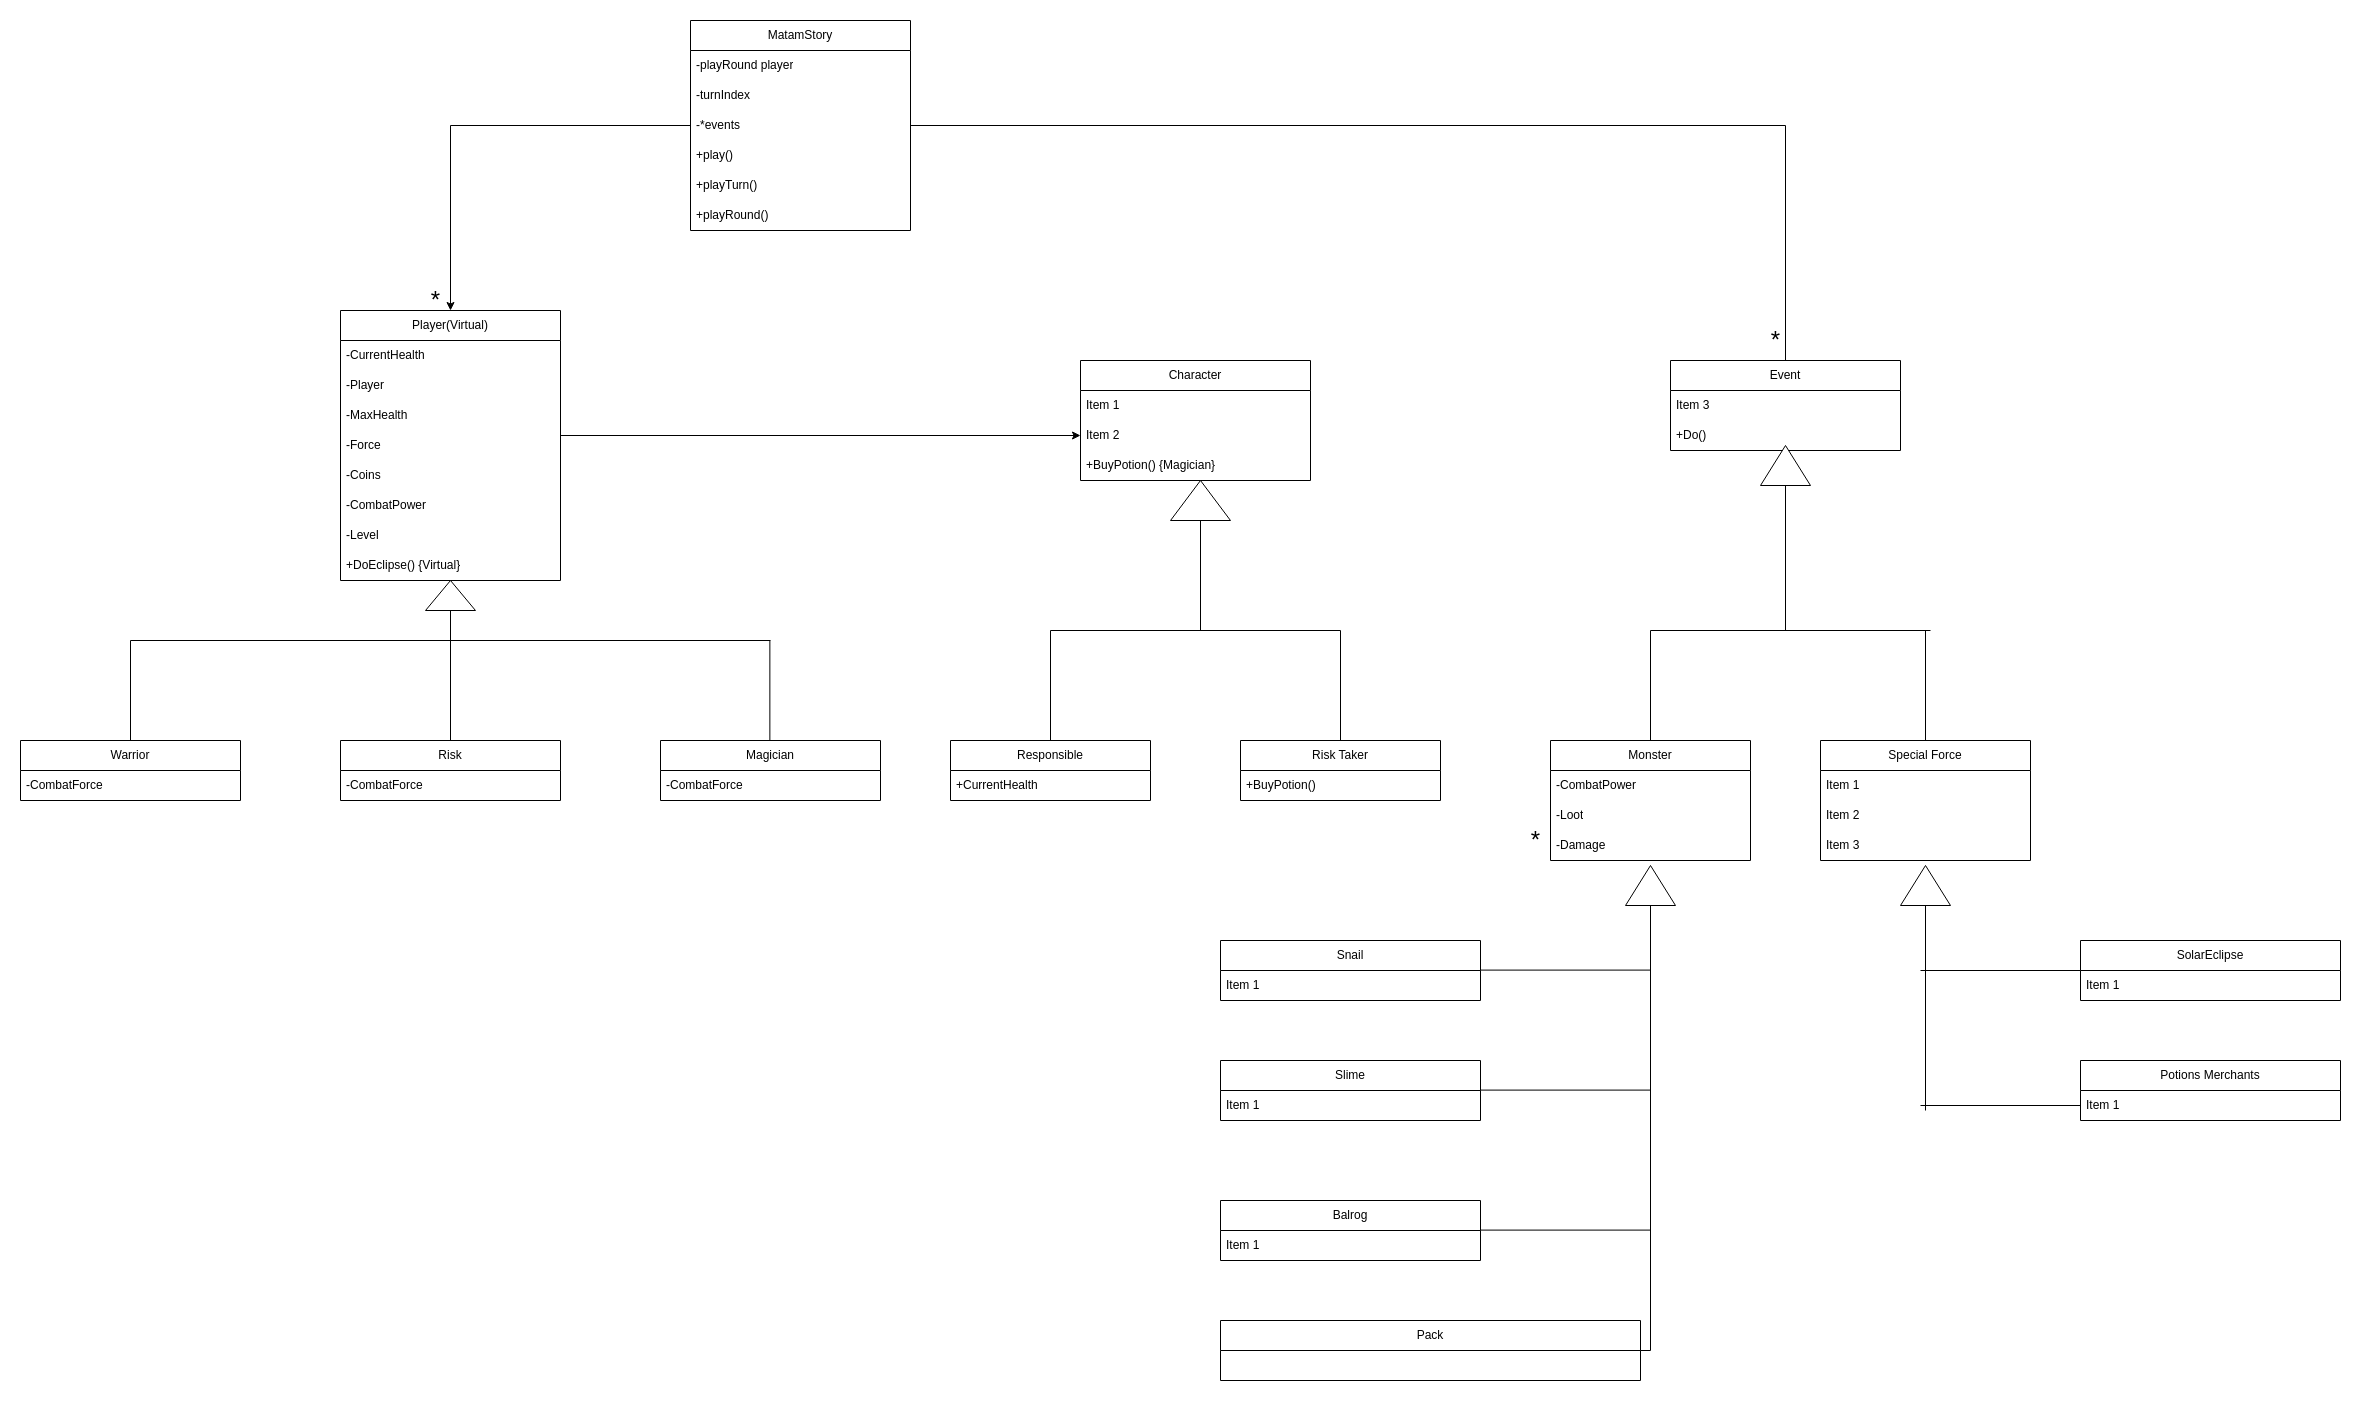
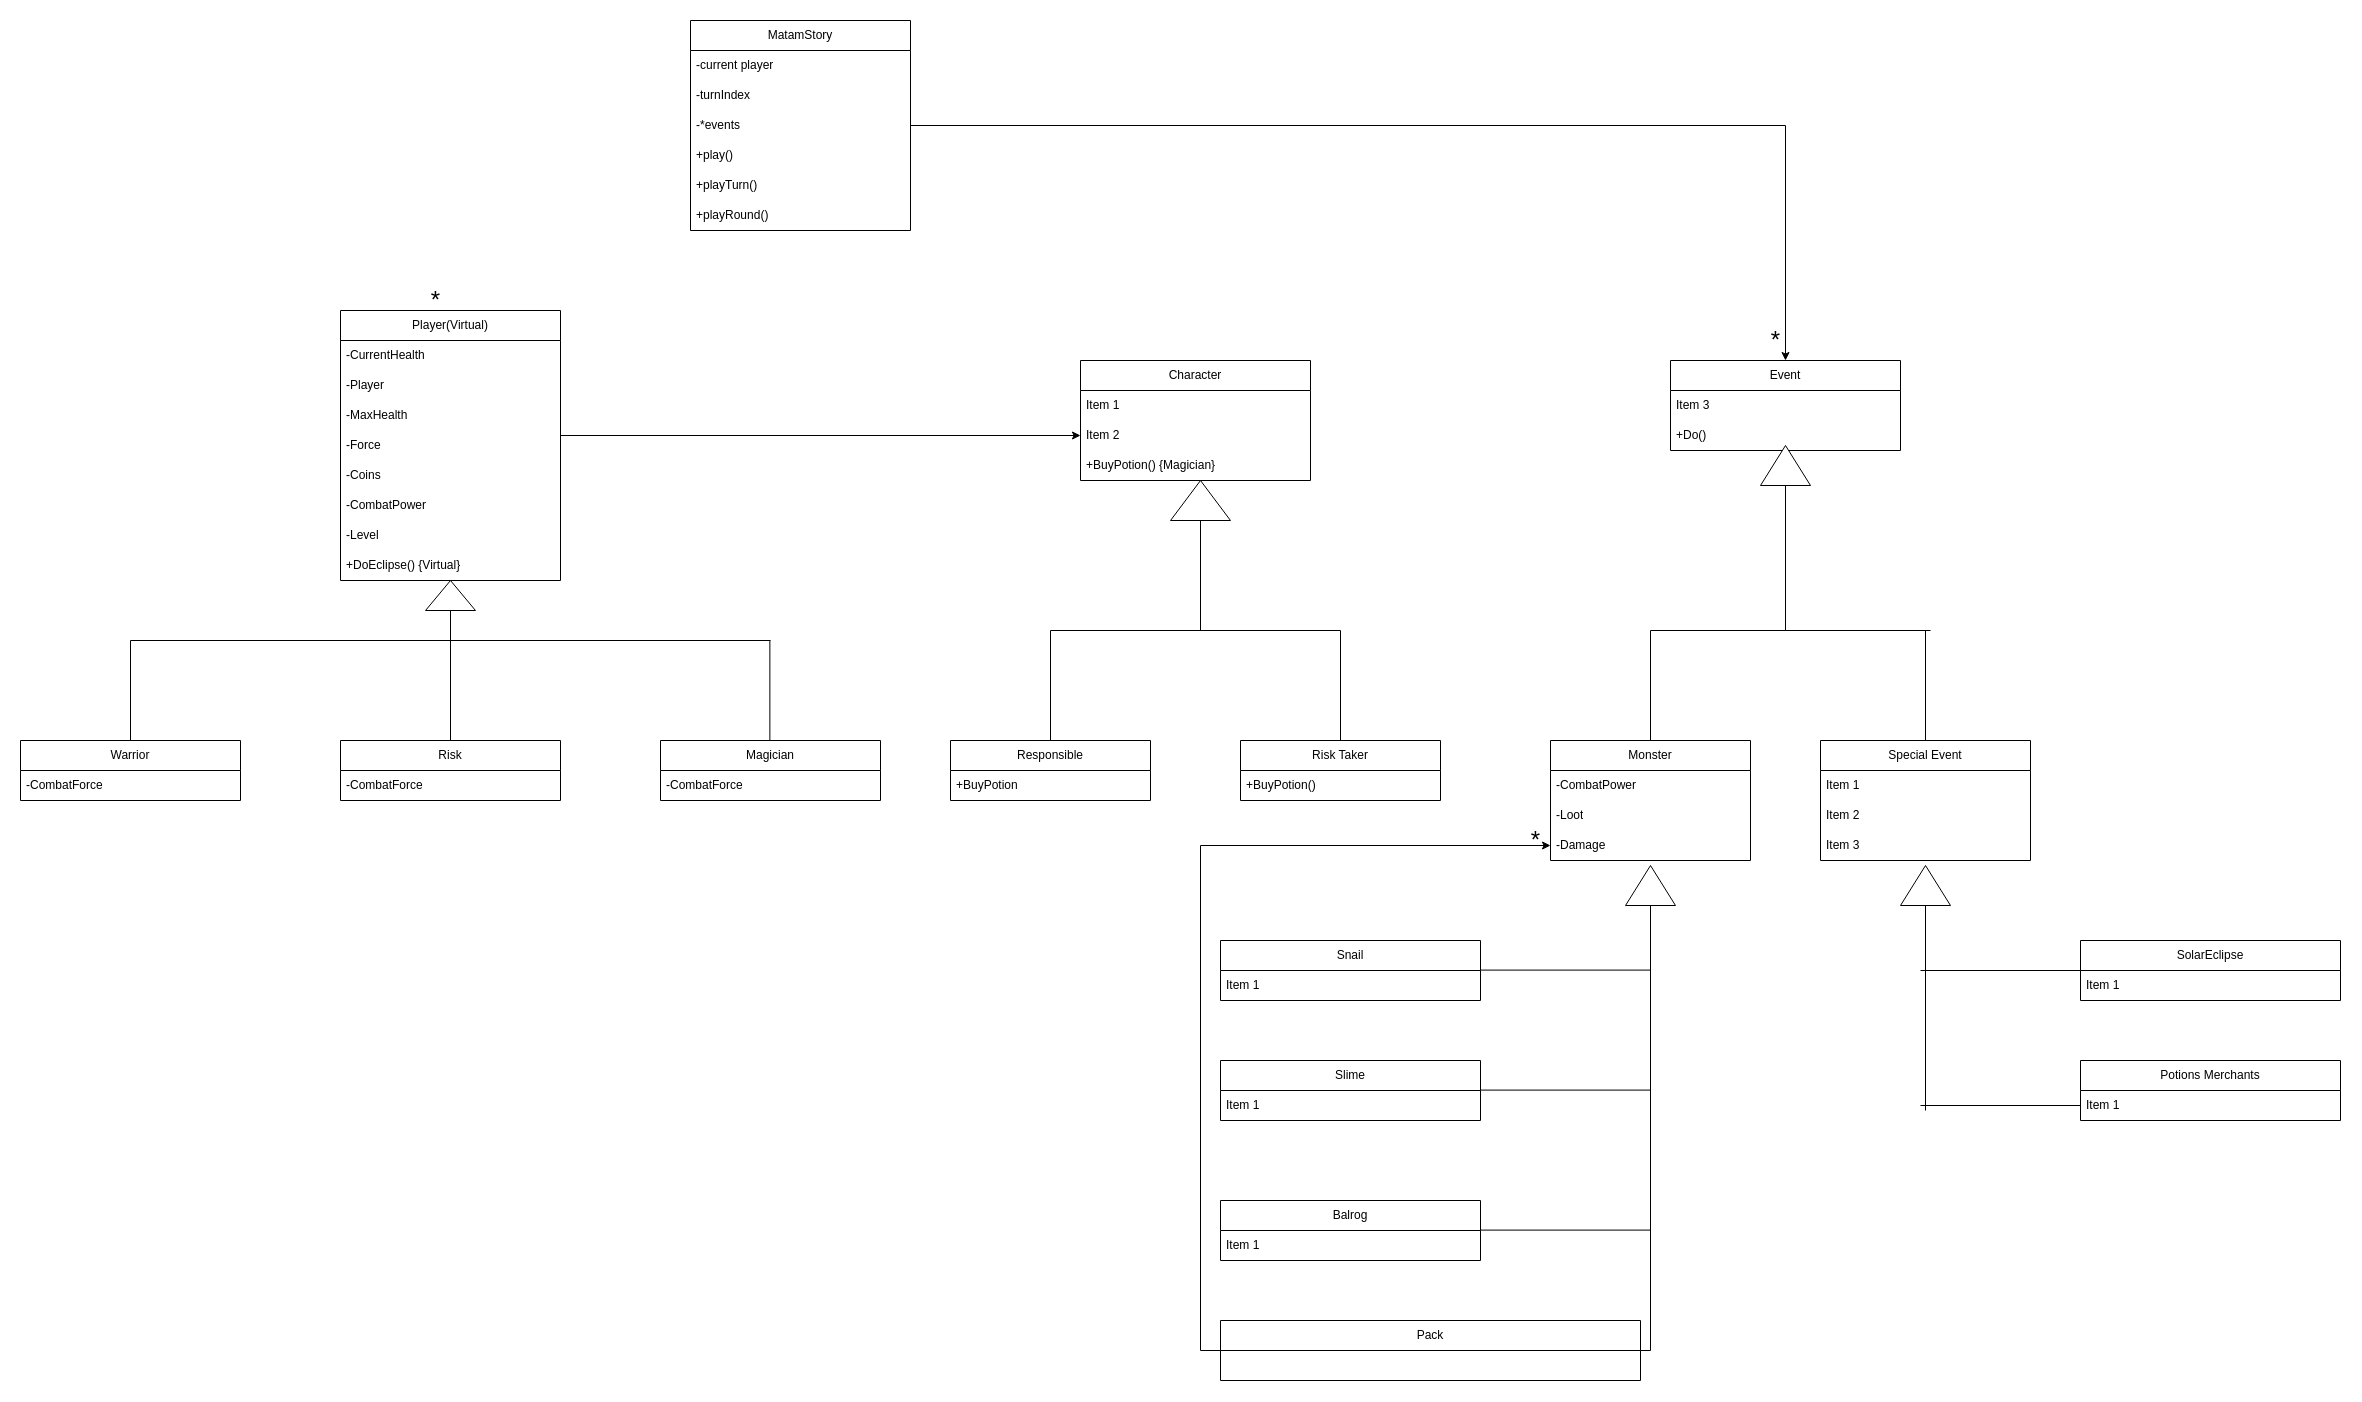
node "-playRound player": label "-playRound player" -> "-current player"
edge "-*events" -> "Player(Virtual)": removed
edge "-*events" -- "Event": arrowhead none -> classic
node "Special Force": label "Special Force" -> "Special Event"
node "+CurrentHealth": label "+CurrentHealth" -> "+BuyPotion"
edge "Pack" -> "-Damage": added
